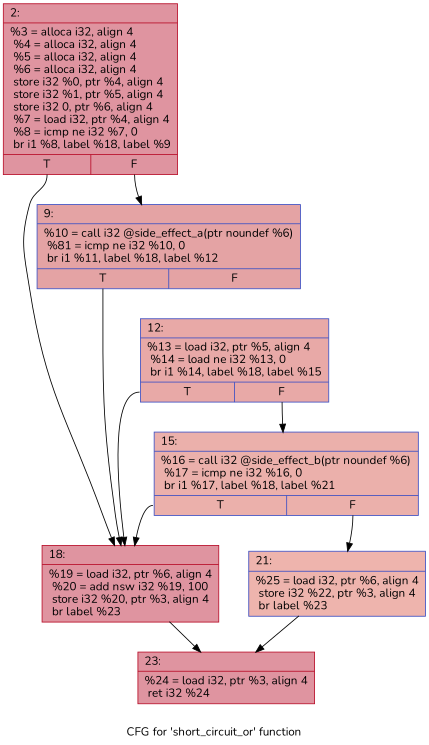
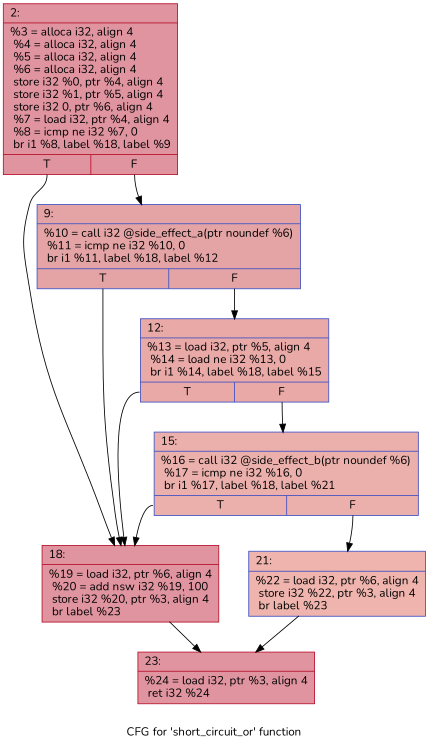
node "9:": text "%81 = icmp ne i32 %10, 0" -> "%11 = icmp ne i32 %10, 0"
edge "9:" -> "12:": added
node "21:": text "%25 = load i32, ptr %6, align 4" -> "%22 = load i32, ptr %6, align 4"
